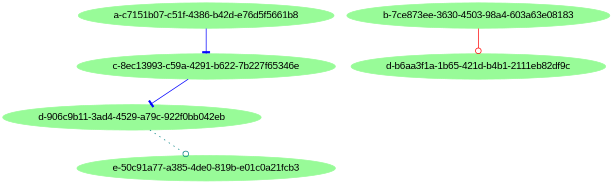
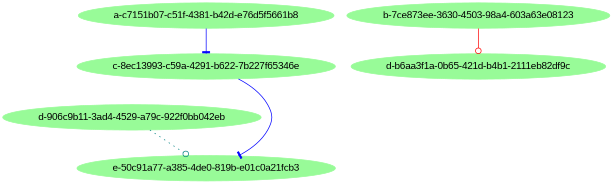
node "a-c7151b07-c51f-4386-b42d-e76d5f5661b8": label "a-c7151b07-c51f-4386-b42d-e76d5f5661b8" -> "a-c7151b07-c51f-4381-b42d-e76d5f5661b8"
node "b-7ce873ee-3630-4503-98a4-603a63e08183": label "b-7ce873ee-3630-4503-98a4-603a63e08183" -> "b-7ce873ee-3630-4503-98a4-603a63e08123"
node "d-b6aa3f1a-1b65-421d-b4b1-2111eb82df9c": label "d-b6aa3f1a-1b65-421d-b4b1-2111eb82df9c" -> "d-b6aa3f1a-0b65-421d-b4b1-2111eb82df9c"
edge "c-8ec13993-c59a-4291-b622-7b227f65346e" -> "d-906c9b11-3ad4-4529-a79c-922f0bb042eb": now "c-8ec13993-c59a-4291-b622-7b227f65346e" -> "e-50c91a77-a385-4de0-819b-e01c0a21fcb3"
